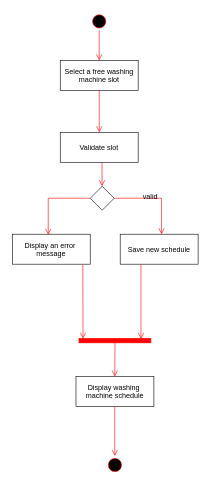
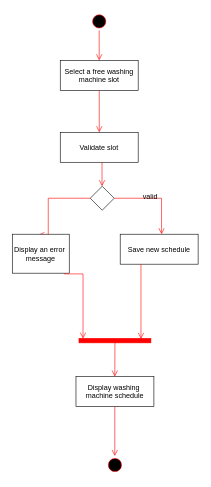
node "Display an error message": size 78x30 -> 57x39
